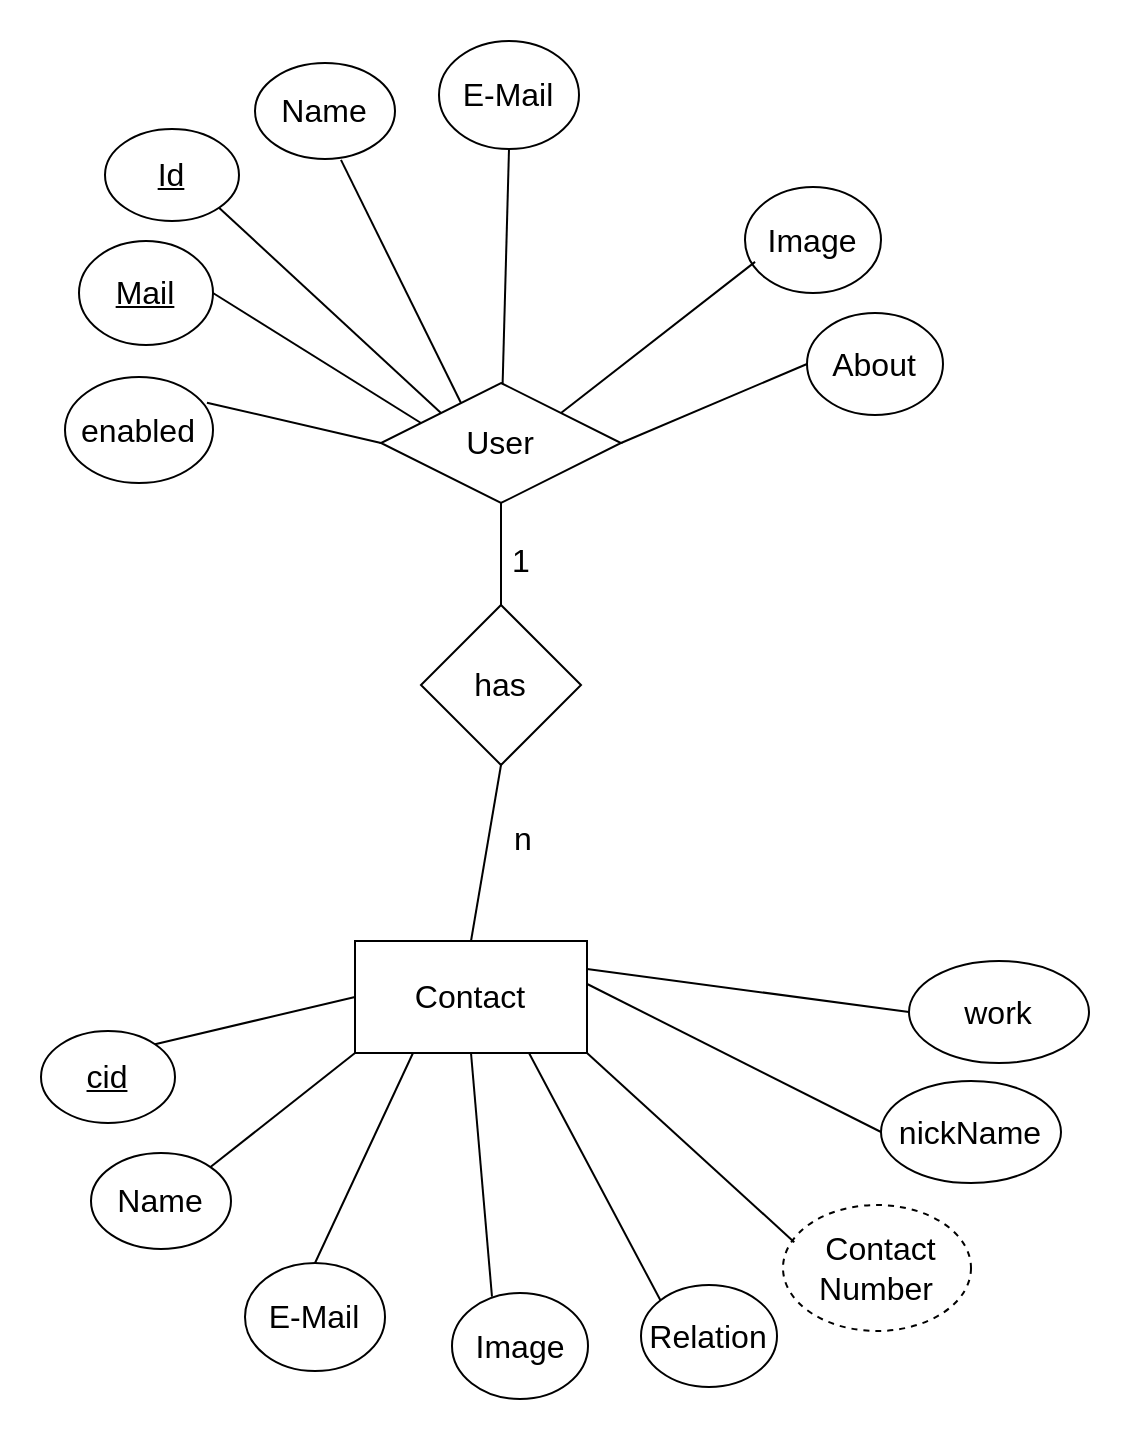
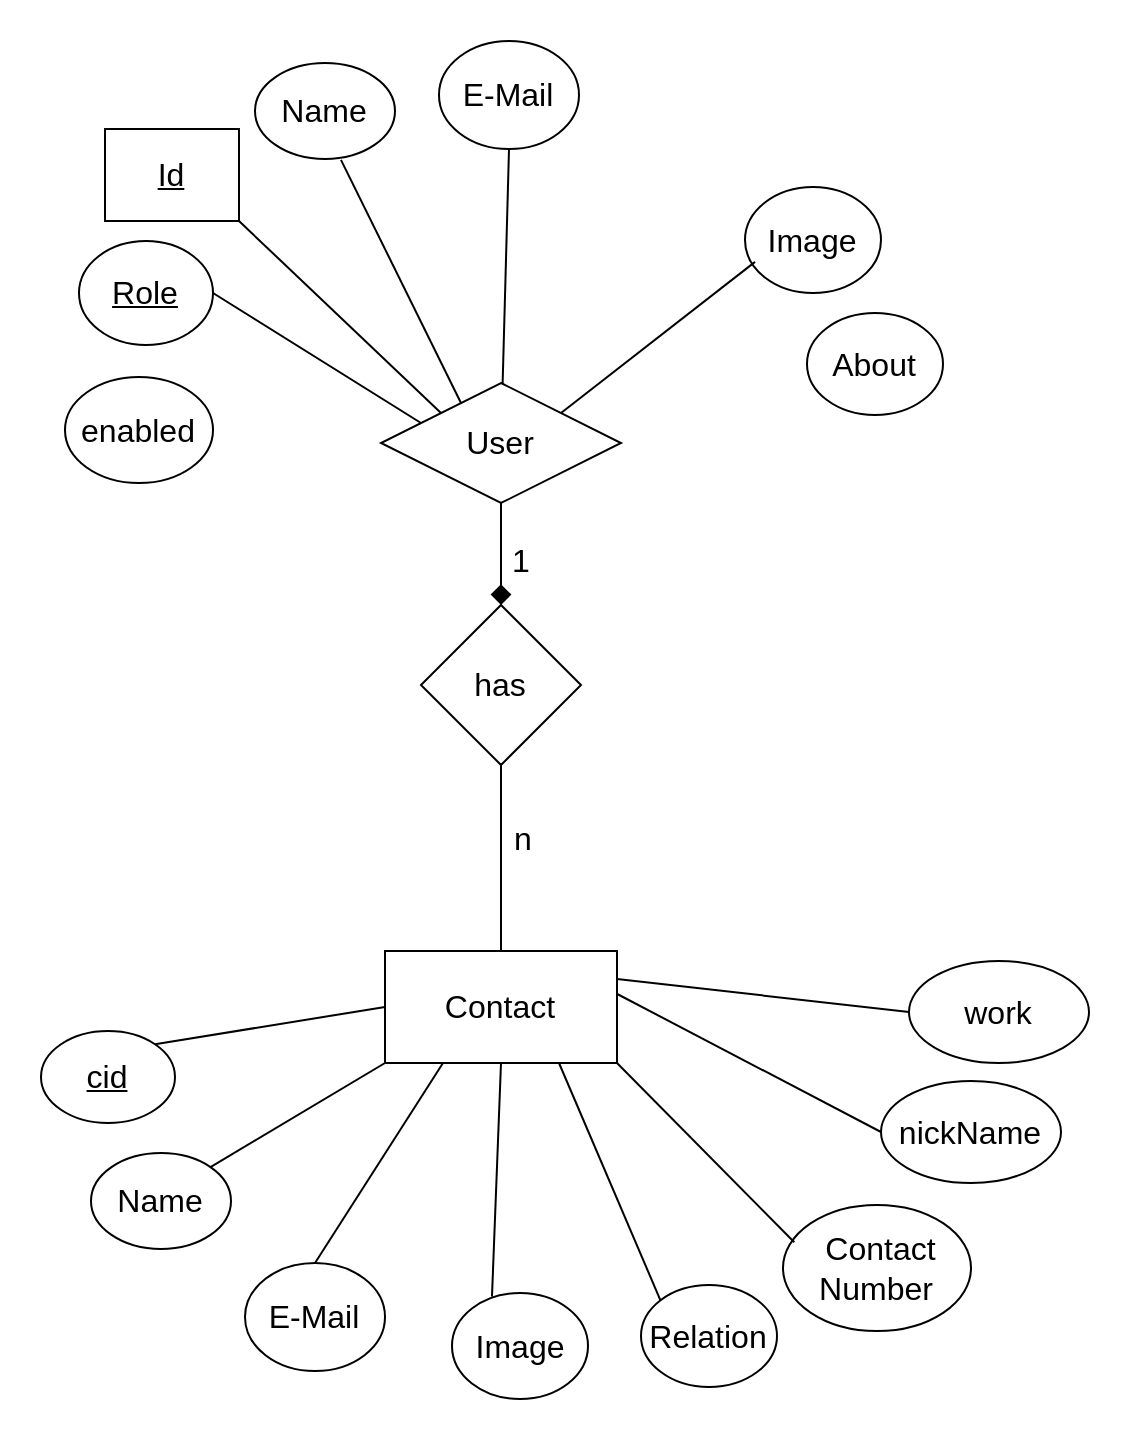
node "Id": shape ellipse -> rectangle
node "Mail": label "Mail" -> "Role"
edge "About" -- "User": removed
edge "enabled" -- "User": removed
edge "User" -- "has": arrowhead none -> diamond
node "Contact": moved (471, 997) -> (501, 1007)
node "Contact Number": style dashed -> solid
